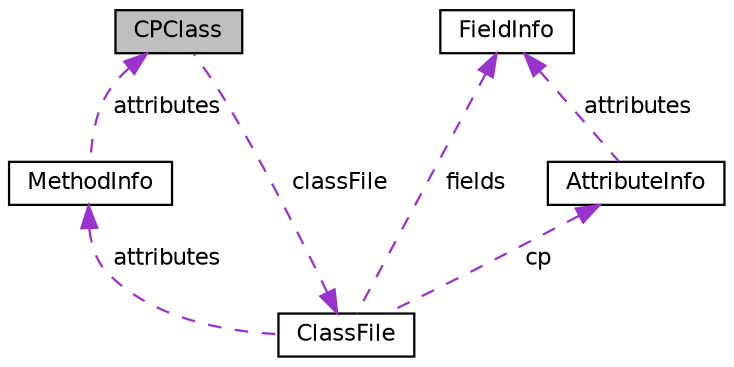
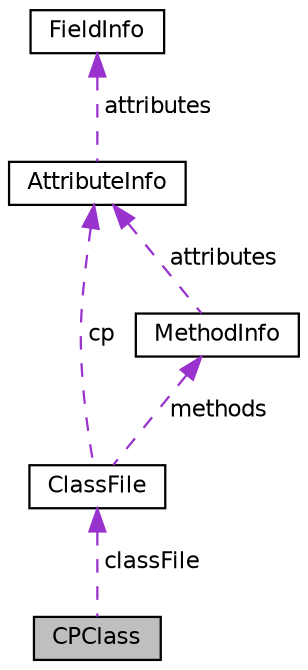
edge "MethodInfo" -> "CPClass": now "MethodInfo" -> "AttributeInfo"
edge "ClassFile" -> "FieldInfo": removed, label "fields"
edge "ClassFile" -> "MethodInfo": label " attributes" -> " methods"
